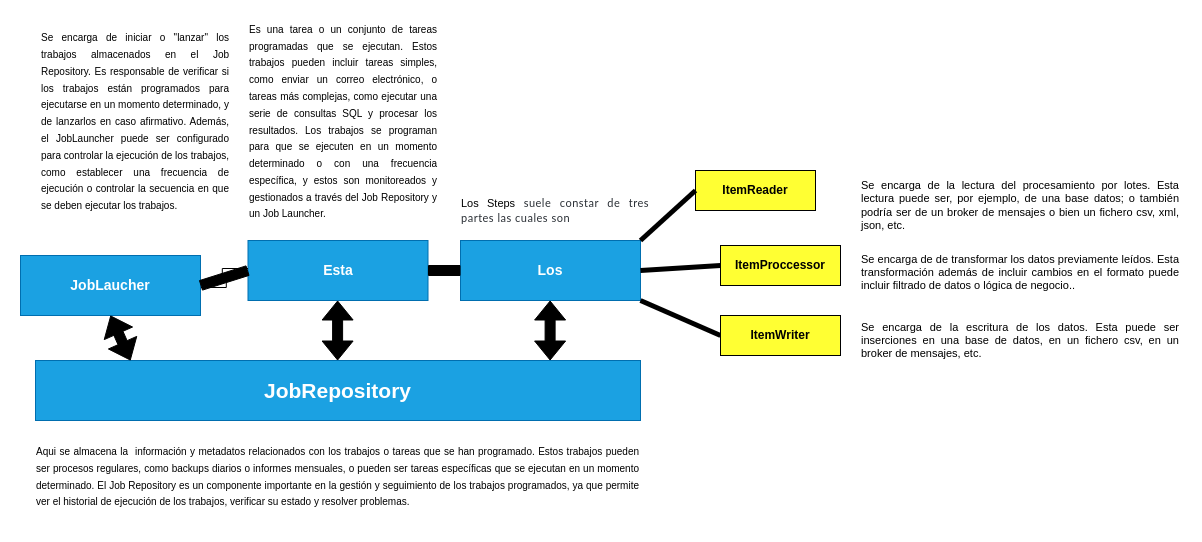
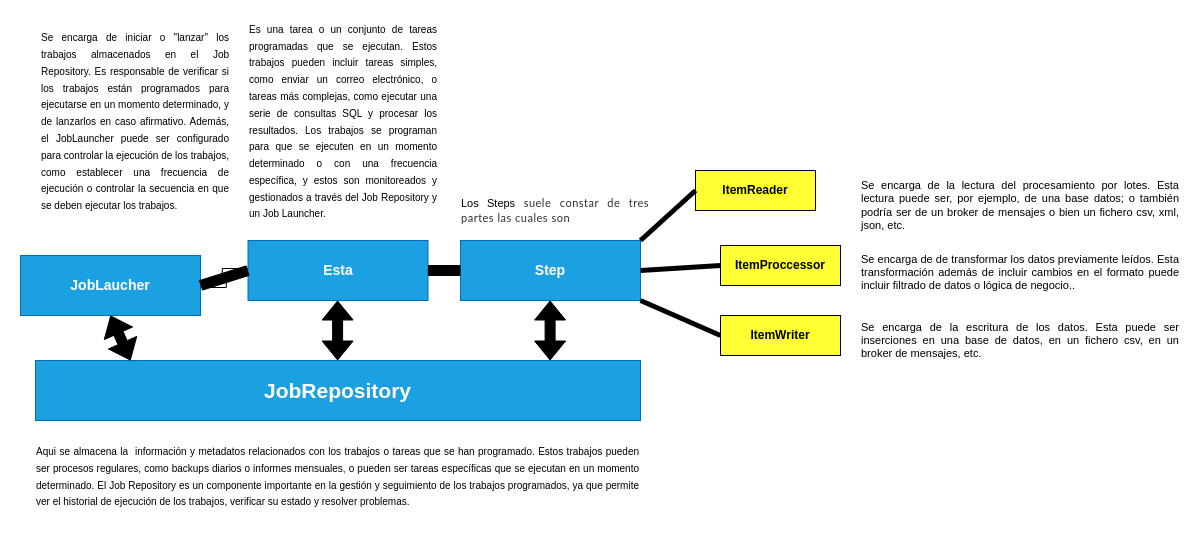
node "Los": label "Los" -> "Step"
